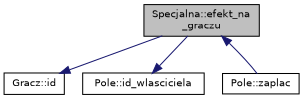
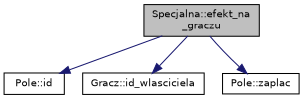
edge "Pole::zaplac" -> "Specjalna::efekt_na _graczu": reversed
node "Gracz::id": label "Gracz::id" -> "Pole::id"
node "Pole::id_wlasciciela": label "Pole::id_wlasciciela" -> "Gracz::id_wlasciciela"
